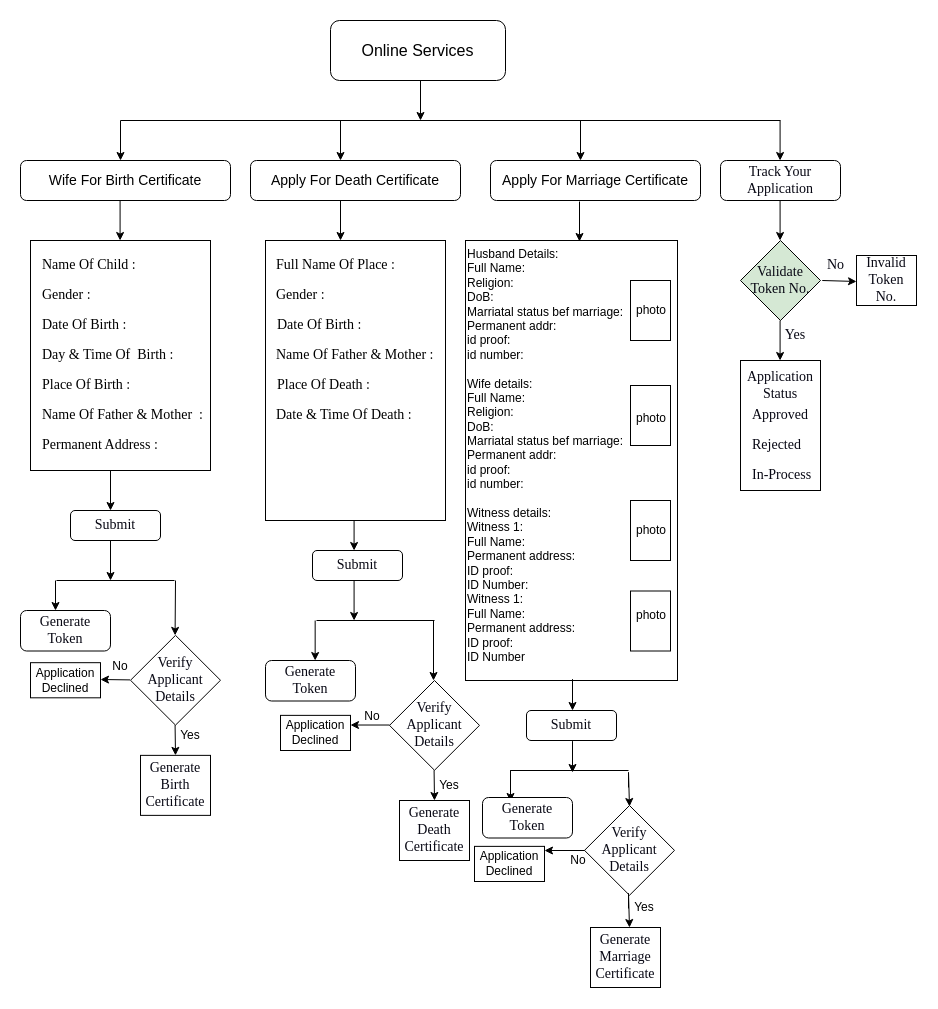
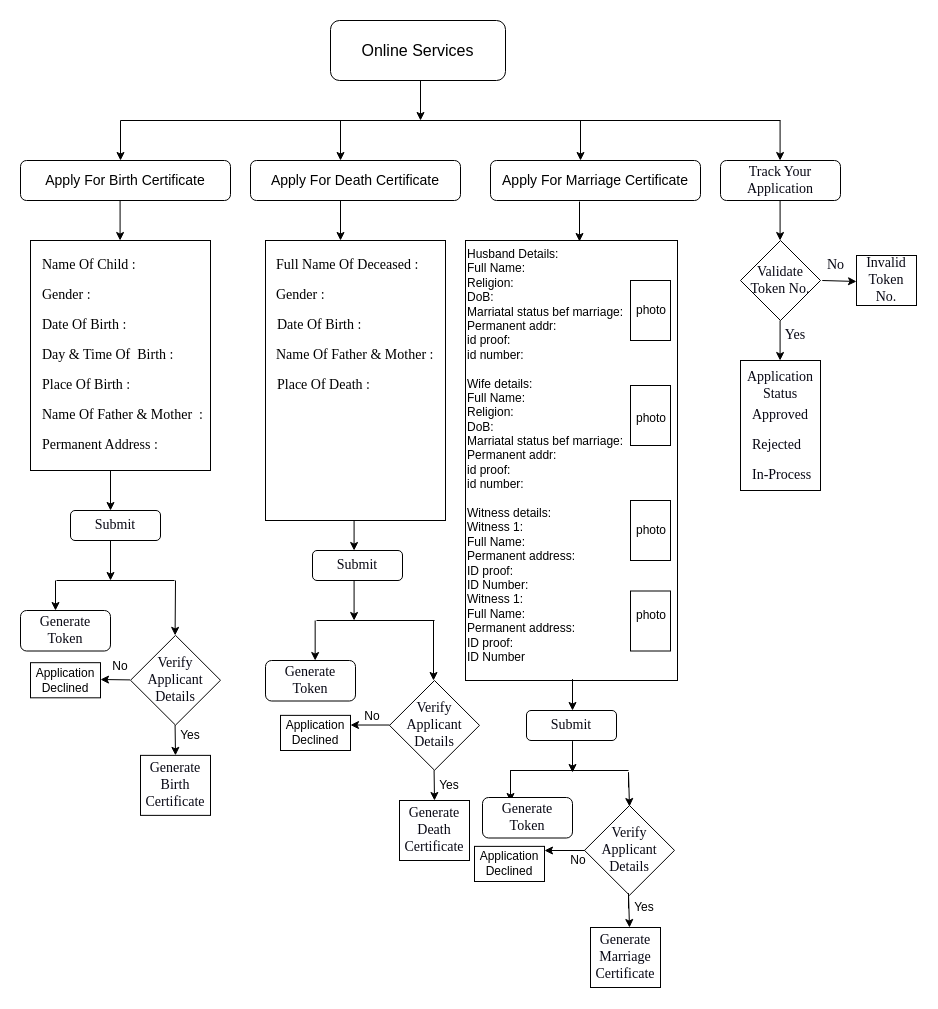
node "Wife For Birth Certificate": label "Wife For Birth Certificate" -> "Apply For Birth Certificate"
node "Full Name Of Place :": label "Full Name Of Place :" -> "Full Name Of Deceased :"
node "Validate Token No.": fillcolor #d5e8d4 -> #ffffff
node "Date & Time Of Death :": removed
